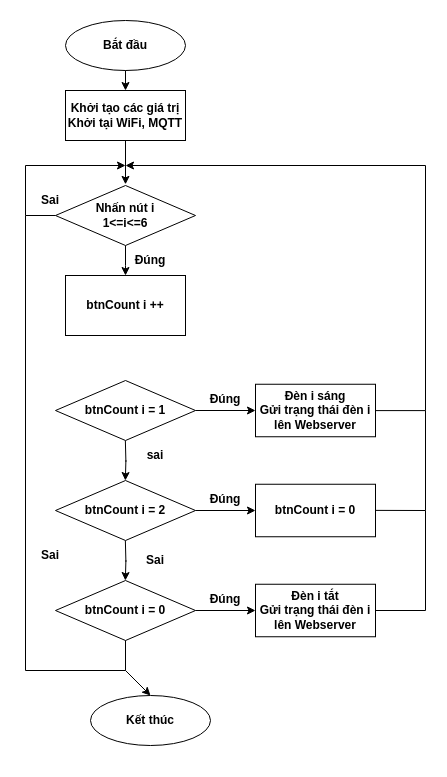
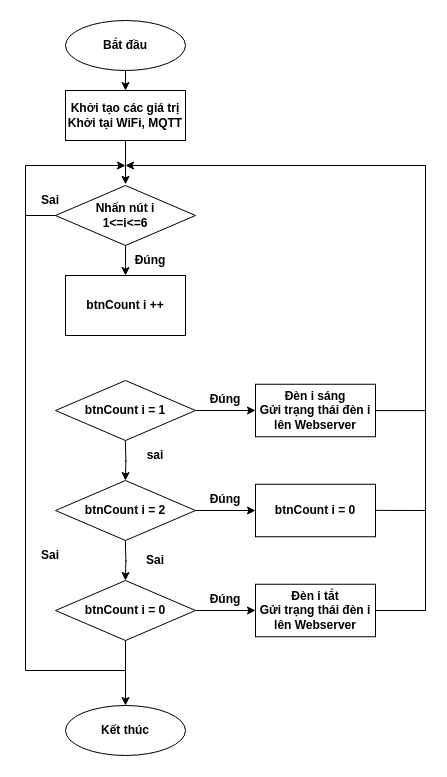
node "Kết thúc": moved (151, 721) -> (126, 731)
